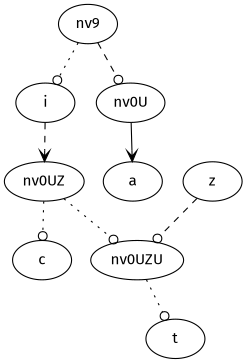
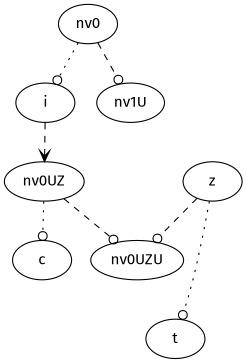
node "nv9": label "nv9" -> "nv0"
node "nv0U": label "nv0U" -> "nv1U"
node "a": removed
edge "nv0UZ" -> "nv0UZU": style dotted -> dashed
edge "nv0UZU" -> "t": now "z" -> "t"
